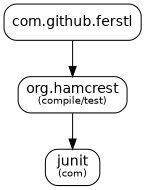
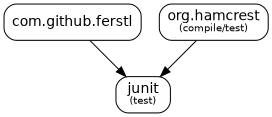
edge "com.github.ferstl" -> "org.hamcrest": now "com.github.ferstl" -> "junit"
node "junit": text "(com)" -> "(test)"
